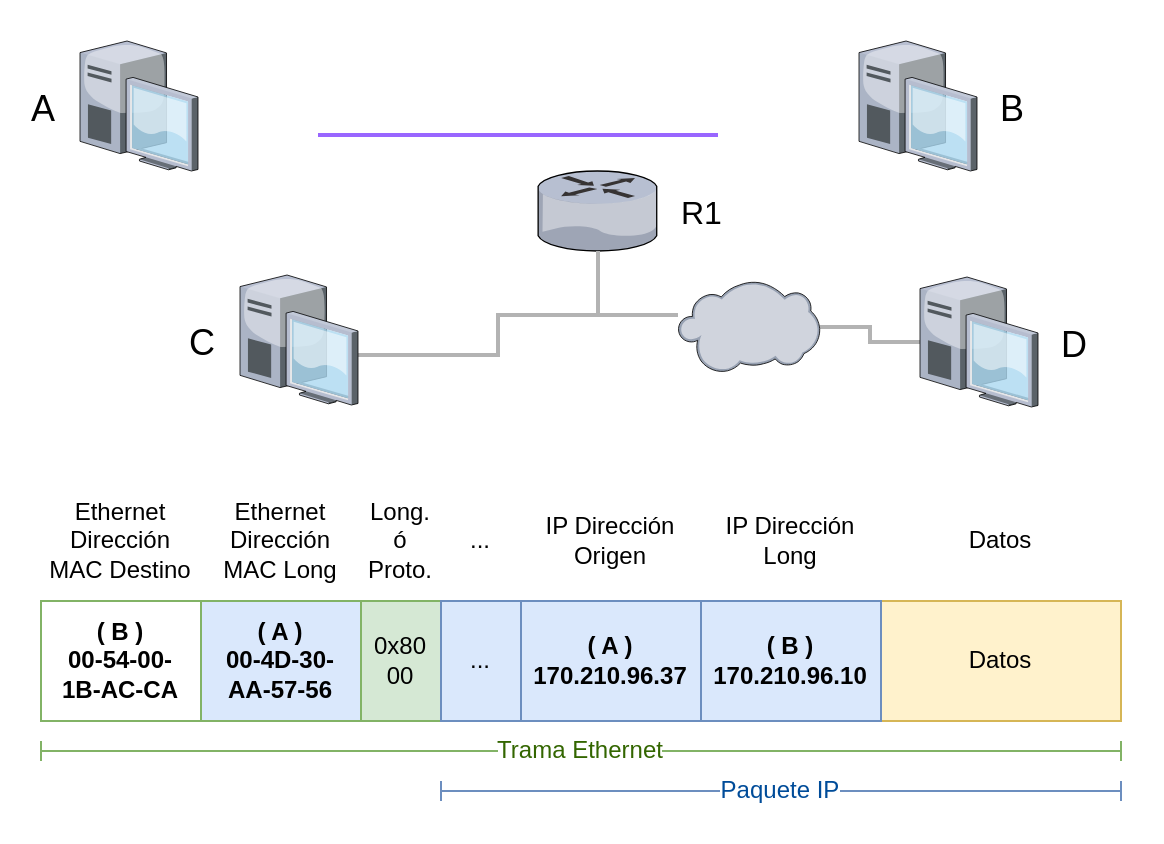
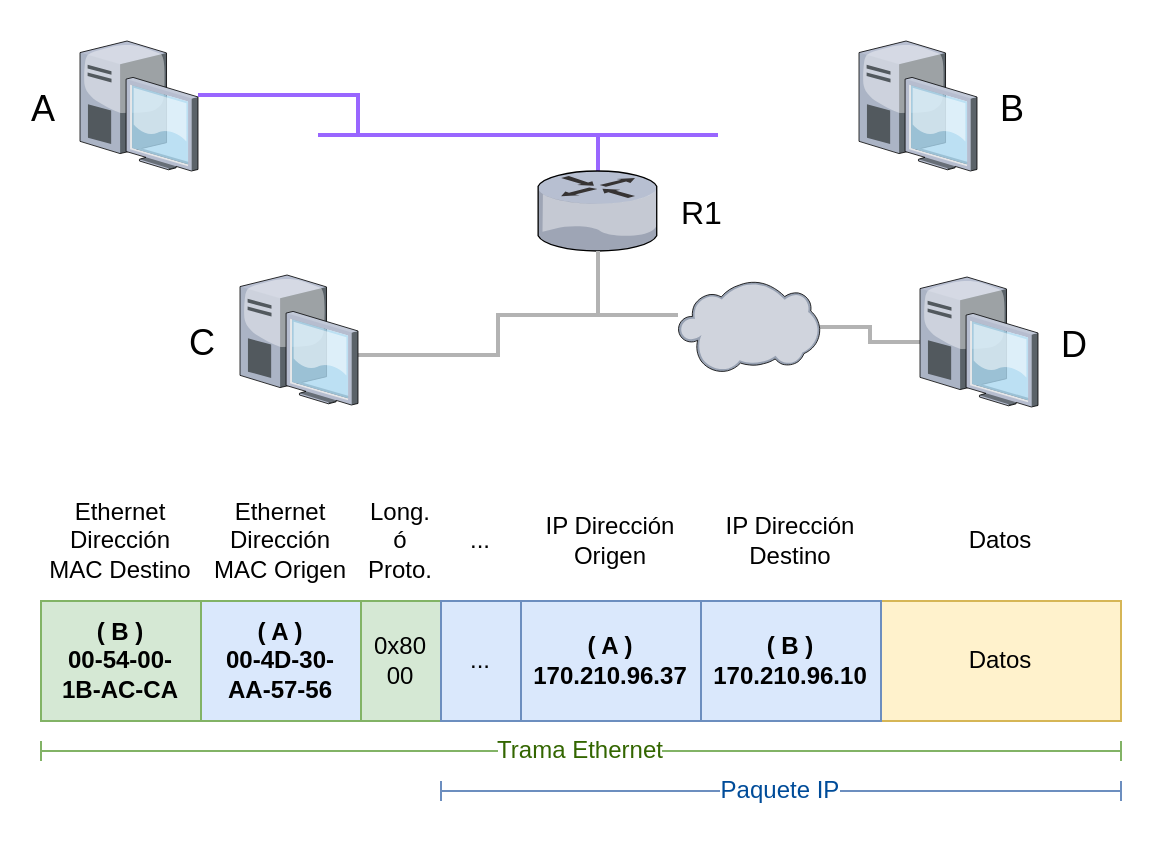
edge "A" -- "R1": added
node "Ethernet Dirección MAC Long": label "Ethernet Dirección MAC Long" -> "Ethernet Dirección MAC Origen"
node "IP Dirección Long": label "IP Dirección Long" -> "IP Dirección Destino"
node "( B ) 00-54-00- 1B-AC-CA": fillcolor #ffffff -> #d5e8d4
